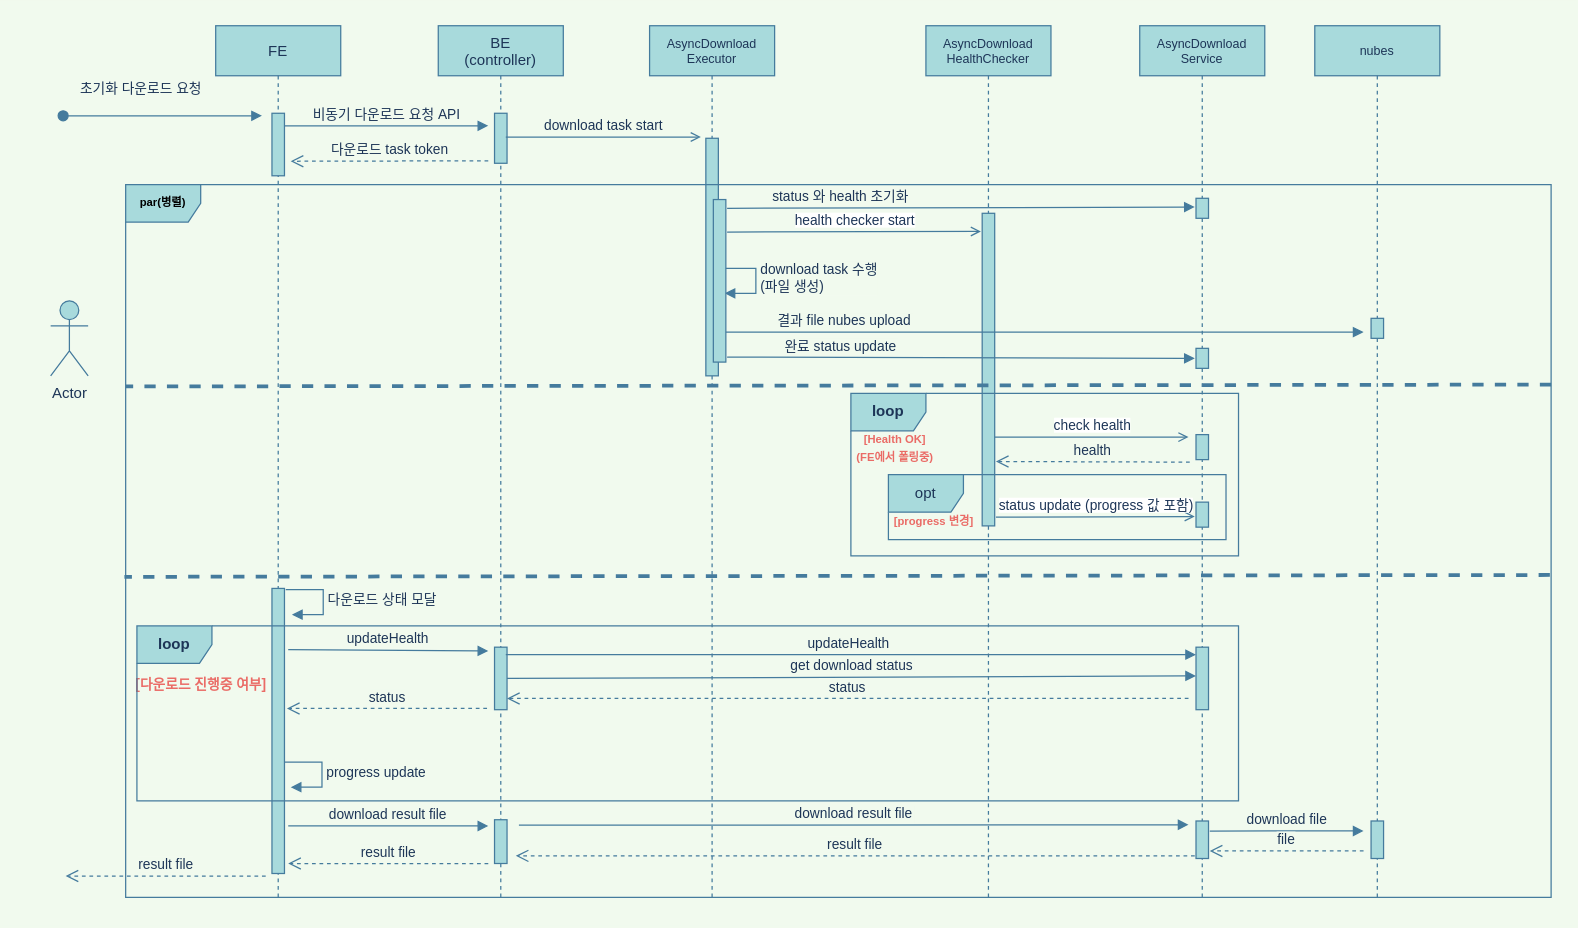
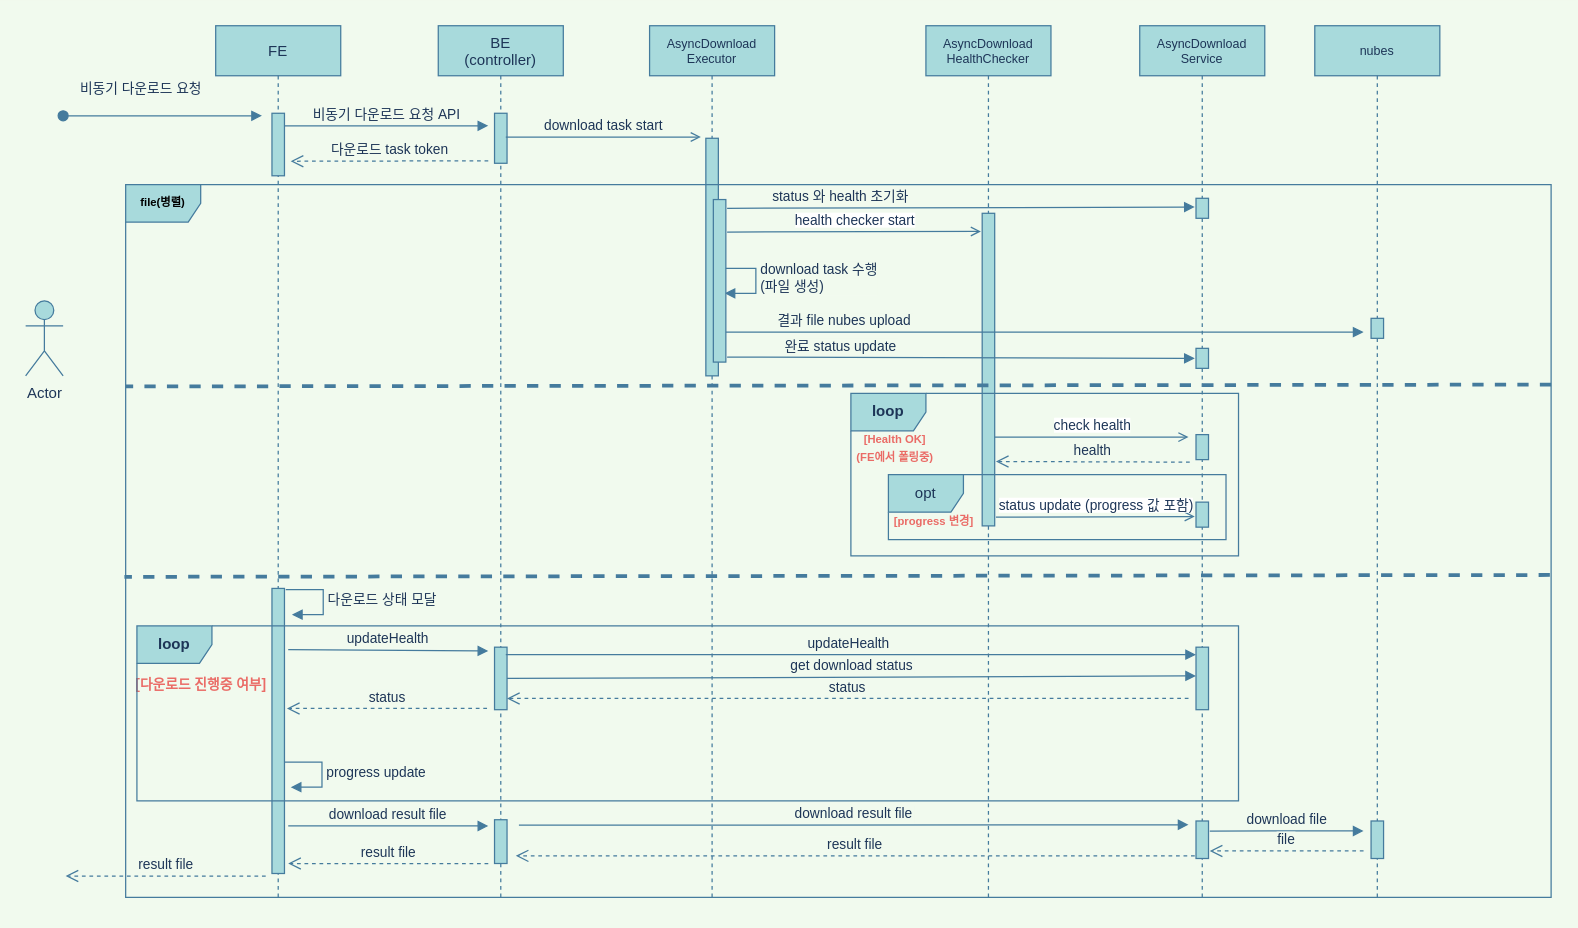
node "초기화 다운로드 요청": label "초기화 다운로드 요청" -> "비동기 다운로드 요청"
node "par(병렬)": label "par(병렬)" -> "file(병렬)"
node "Actor": moved (69, 338) -> (44, 338)
